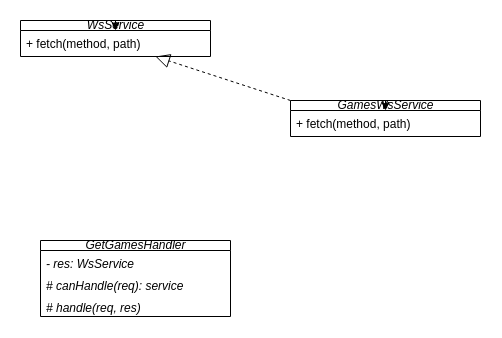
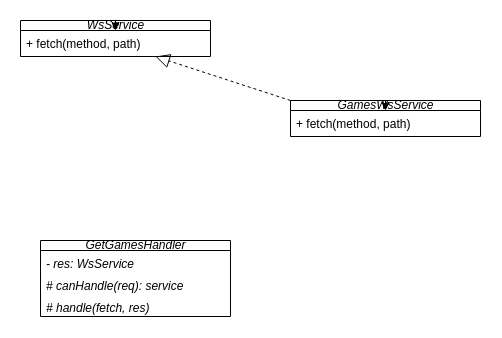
node "# handle(req, res)": label "# handle(req, res)" -> "# handle(fetch, res)"
